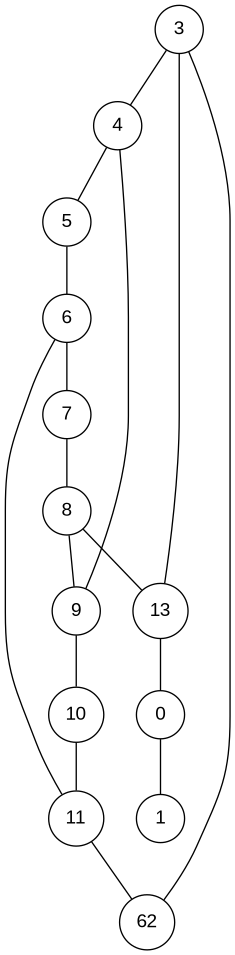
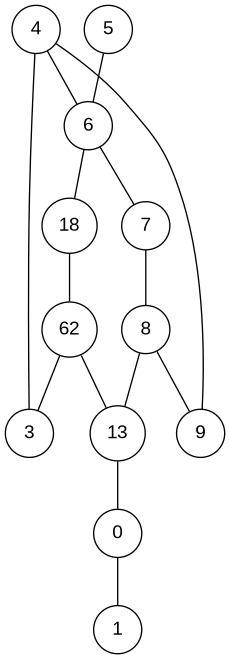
edge "4" -- "5": now "4" -- "6"
edge "3" -- "13": now "62" -- "13"
node "10": removed
node "11": label "11" -> "18"
